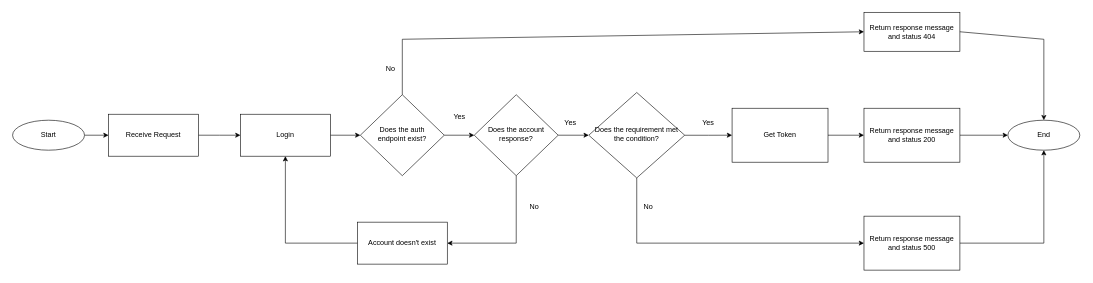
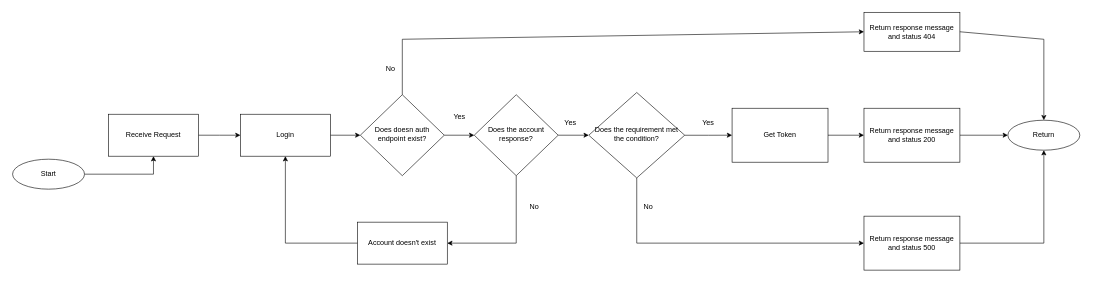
node "Does the authendpoint exist?": label "Does the authendpoint exist?" -> "Does doesn authendpoint exist?"
node "Start": moved (48, 135) -> (48, 174)
node "End": label "End" -> "Return"
